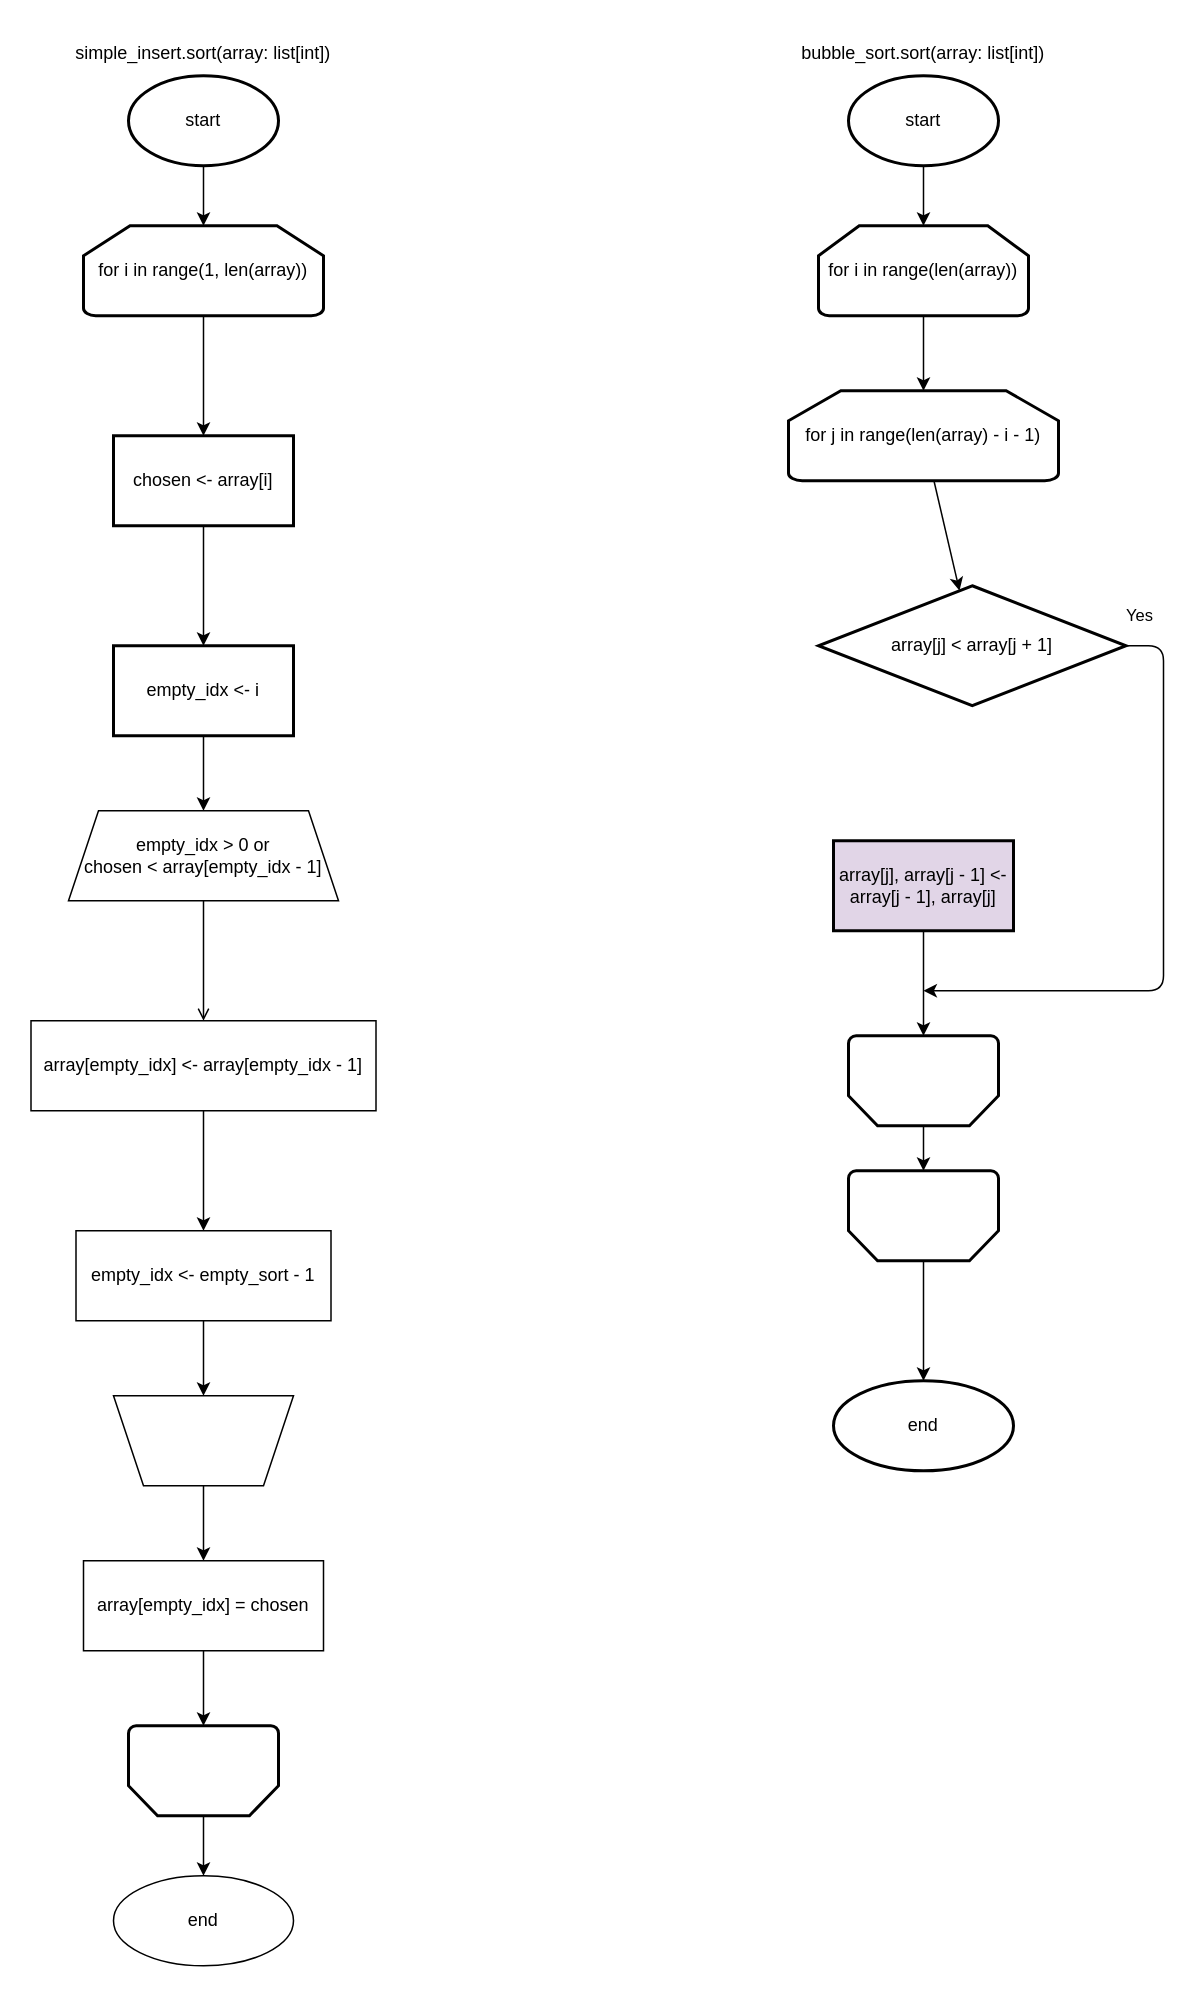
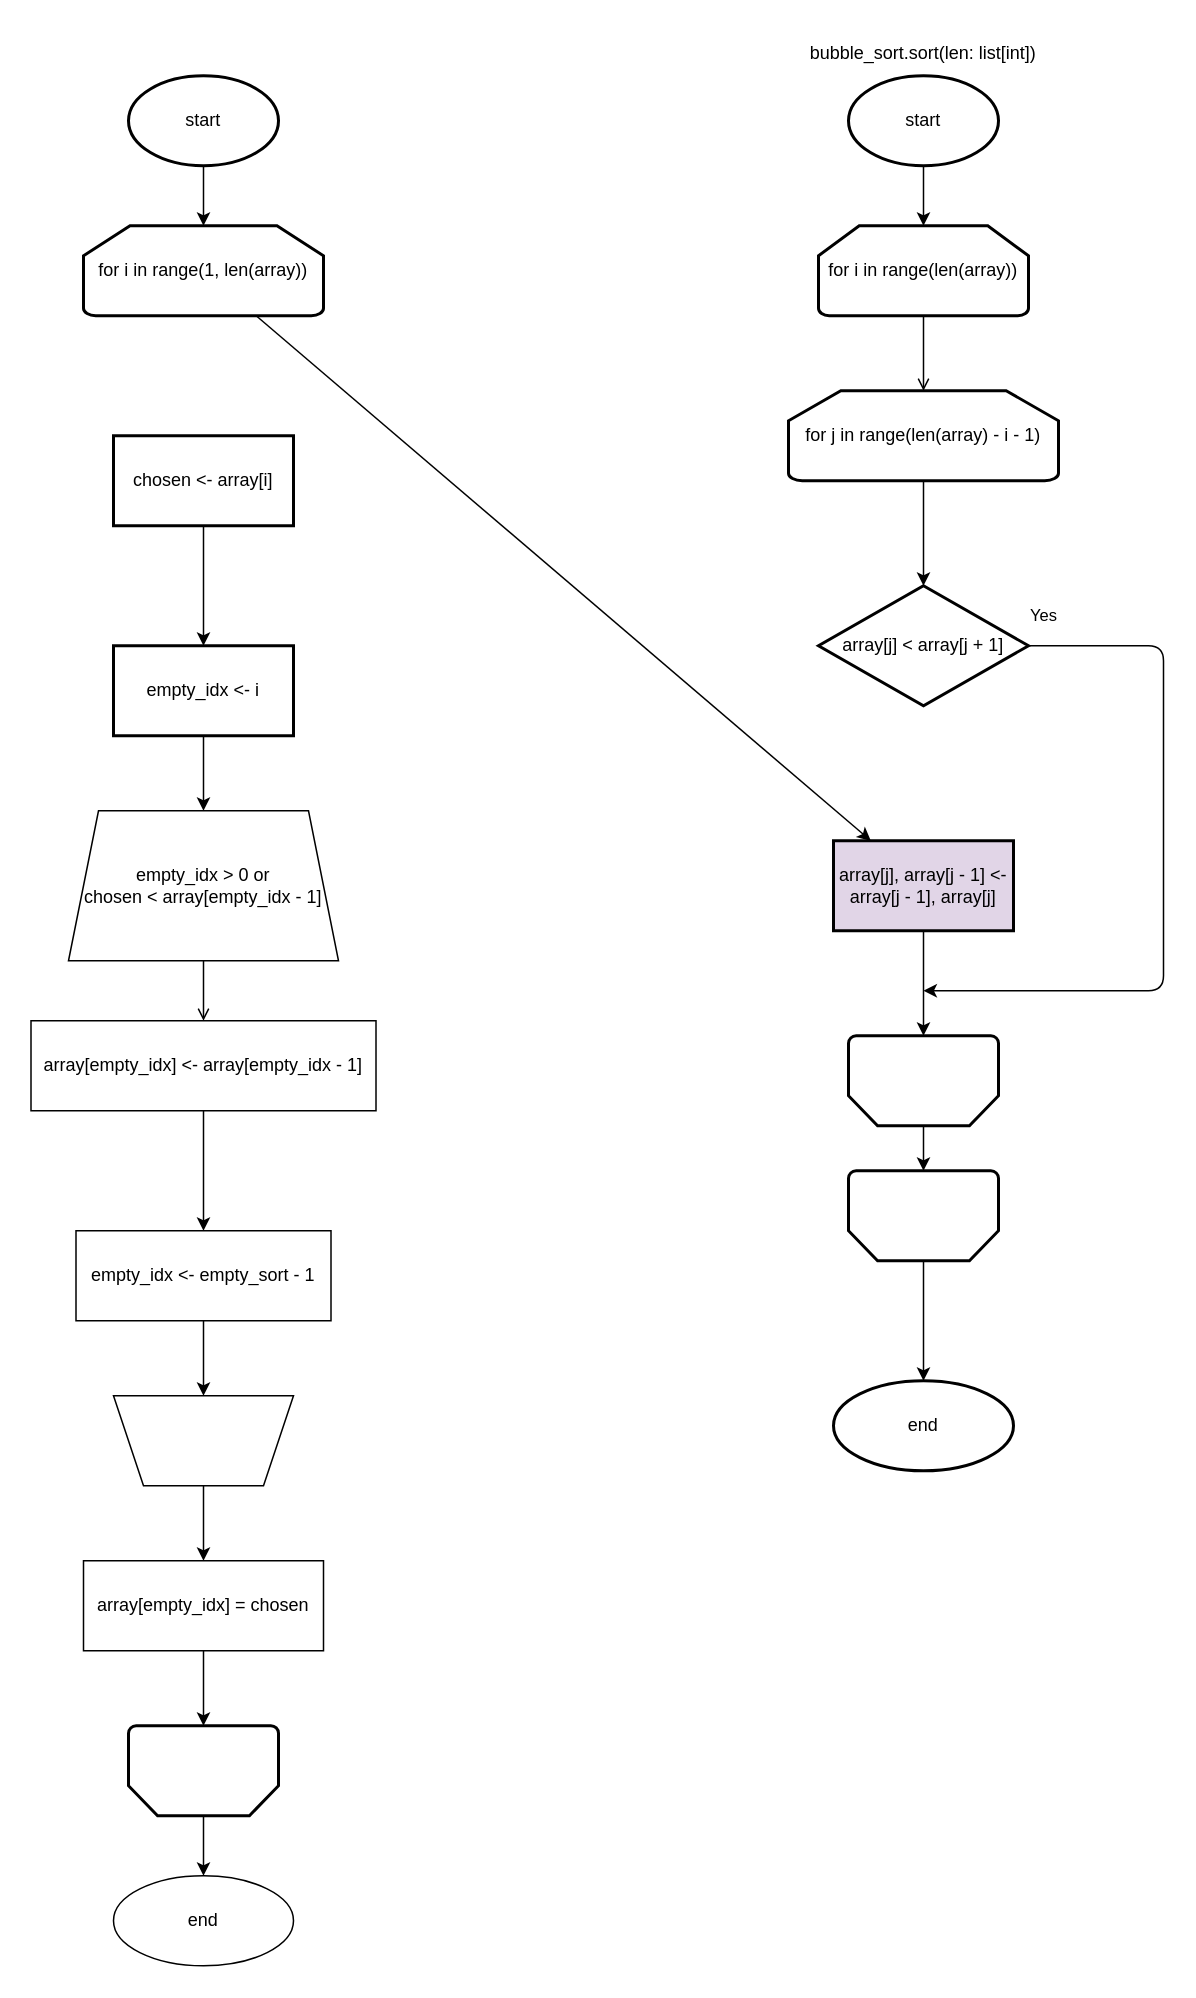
node "simple_insert.sort(array: list[int])": removed
node "bubble_sort.sort(array: list[int])": label "bubble_sort.sort(array: list[int])" -> "bubble_sort.sort(len: list[int])"
edge "for i in range(1, len(array))" -> "chosen <- array[i]": now "for i in range(1, len(array))" -> "array[j], array[j - 1] <- array[j - 1], array[j]"
edge "for i in range(len(array))" -> "for j in range(len(array) - i - 1)": arrowhead classic -> open
node "array[j] < array[j + 1]": size 308x120 -> 210x120
node "empty_idx > 0 or chosen < array[empty_idx - 1]": size 270x90 -> 270x150
